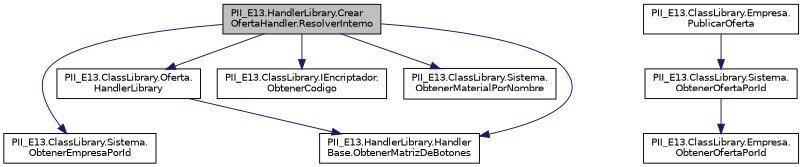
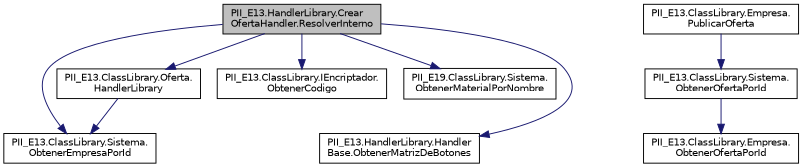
node "PII_E13.ClassLibrary.Sistema. ObtenerMaterialPorNombre": label "PII_E13.ClassLibrary.Sistema. ObtenerMaterialPorNombre" -> "PII_E19.ClassLibrary.Sistema. ObtenerMaterialPorNombre"
edge "PII_E13.ClassLibrary.Oferta. HandlerLibrary" -> "PII_E13.HandlerLibrary.Handler Base.ObtenerMatrizDeBotones": now "PII_E13.ClassLibrary.Oferta. HandlerLibrary" -> "PII_E13.ClassLibrary.Sistema. ObtenerEmpresaPorId"
